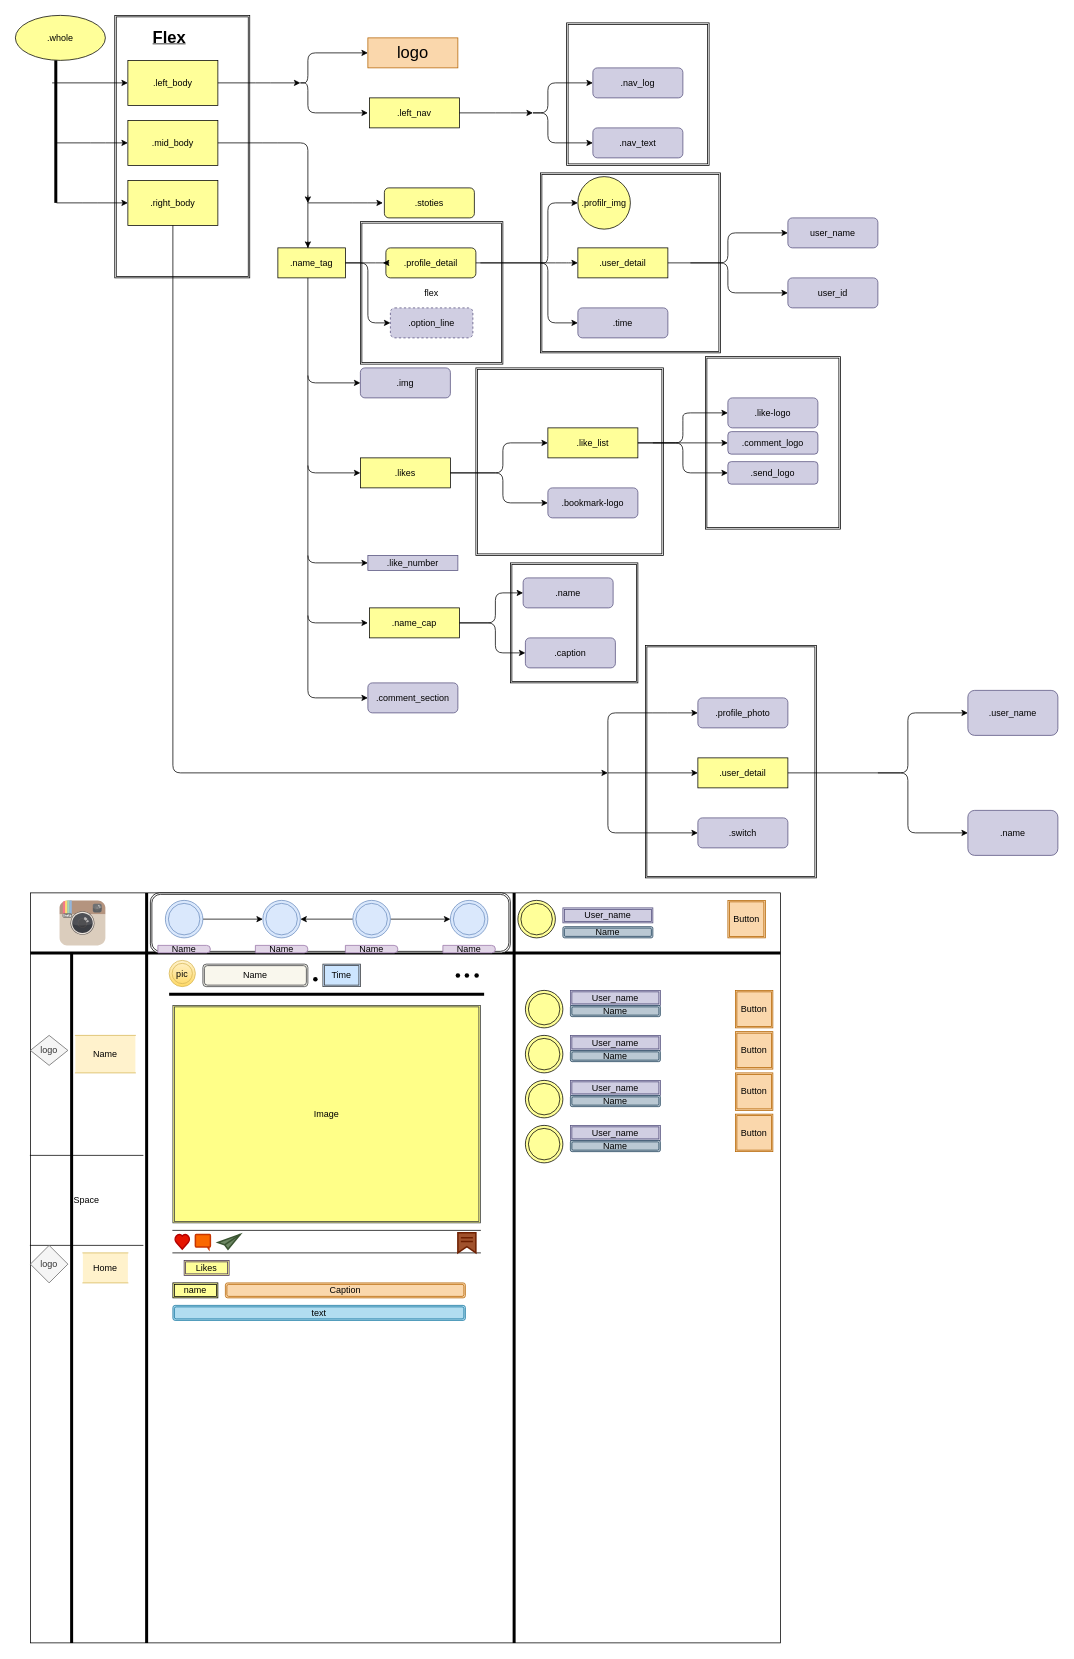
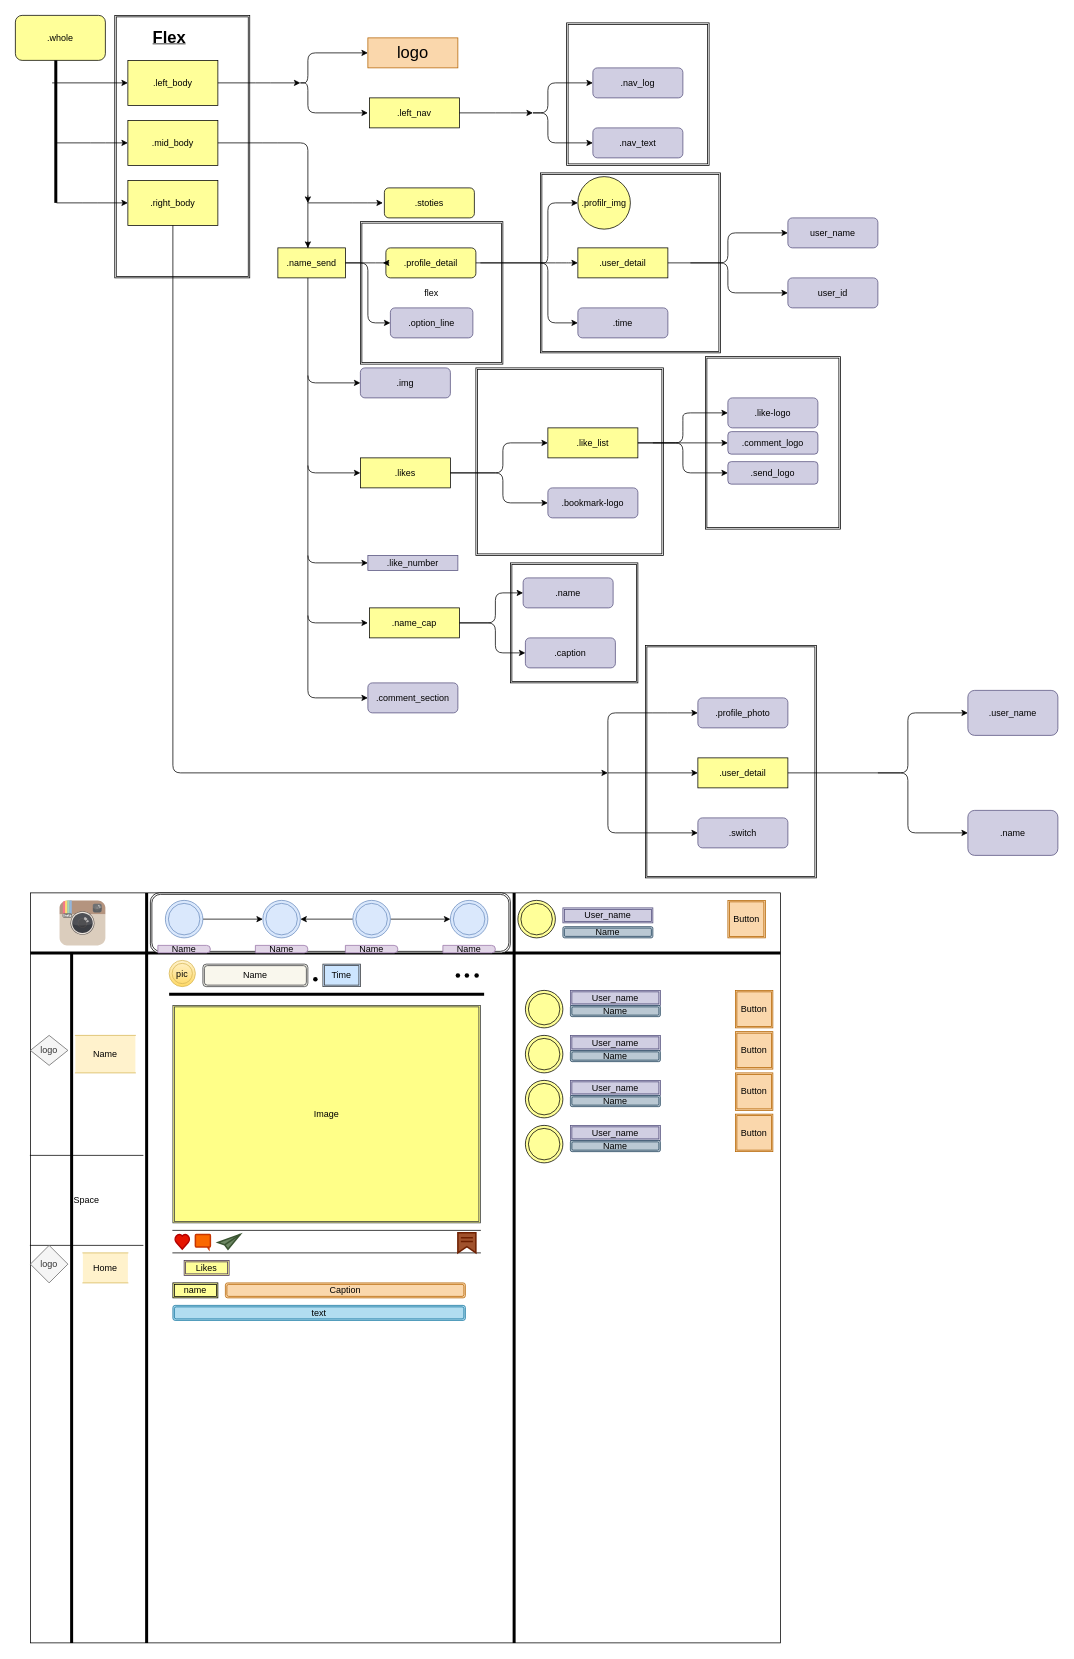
node ".whole": shape ellipse -> rounded rectangle
node ".name_tag": label ".name_tag" -> ".name_send"
node ".option_line": style dashed -> solid
